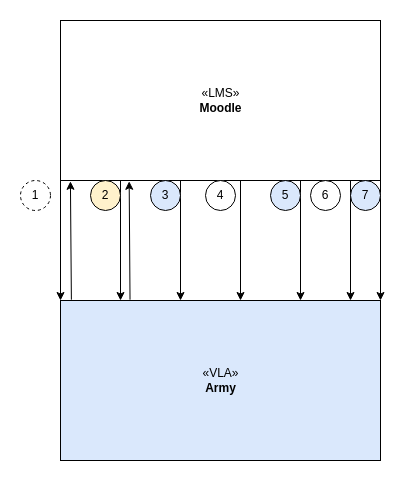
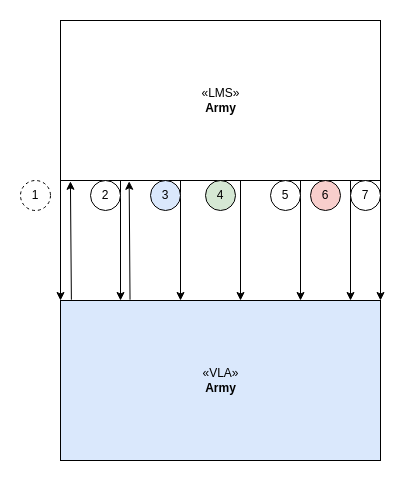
node "«LMS» Moodle": label "«LMS» Moodle" -> "«LMS» Army"
node "2": fillcolor #fff2cc -> #ffffff
node "4": fillcolor #ffffff -> #d5e8d4
node "5": fillcolor #dae8fc -> #ffffff
node "6": fillcolor #ffffff -> #f8cecc
node "7": fillcolor #dae8fc -> #ffffff
